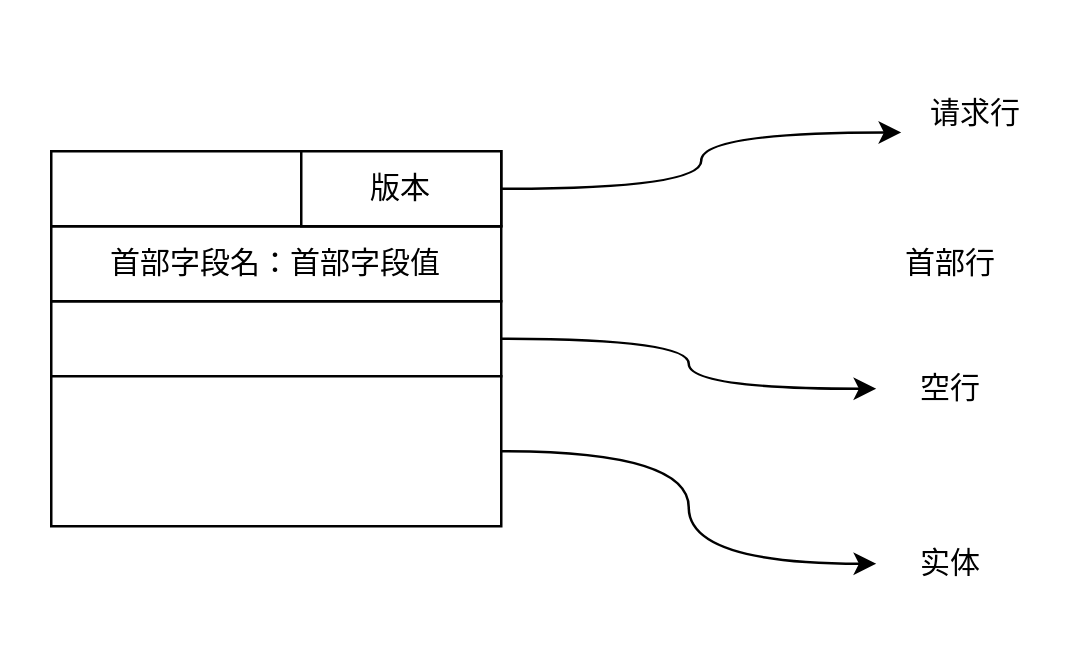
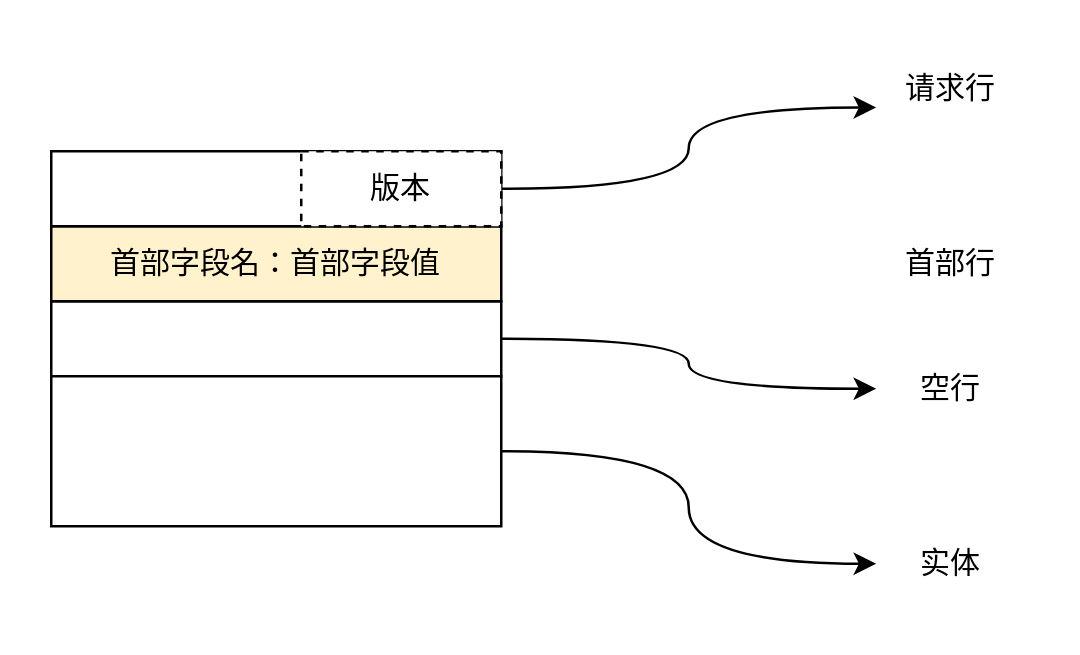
node "请求行": moved (976, 114) -> (951, 89)
node "版本": style solid -> dashed
node "首部字段名：首部字段值": fillcolor #ffffff -> #fff2cc
